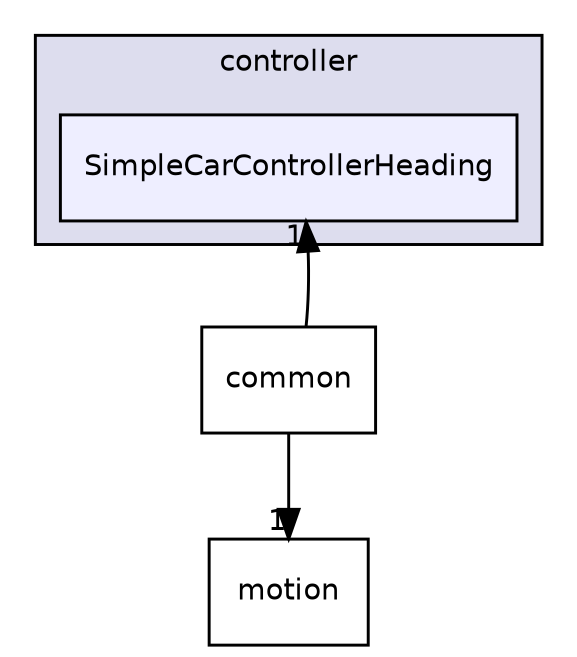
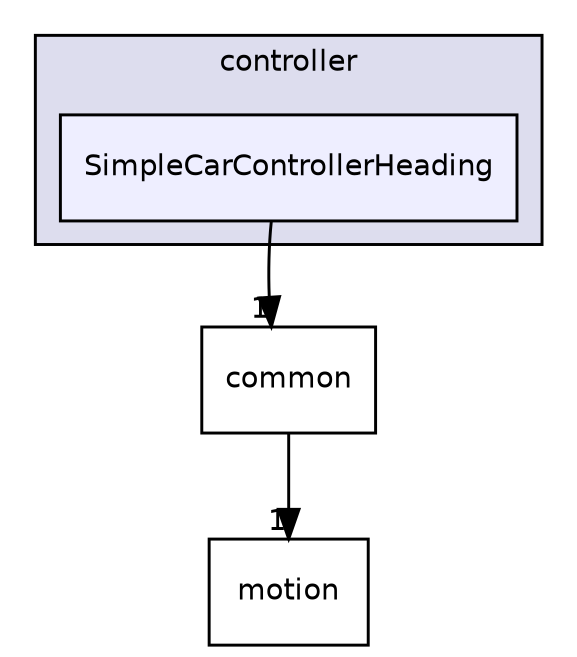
edge "common" -> "SimpleCarControllerHeading": reversed
